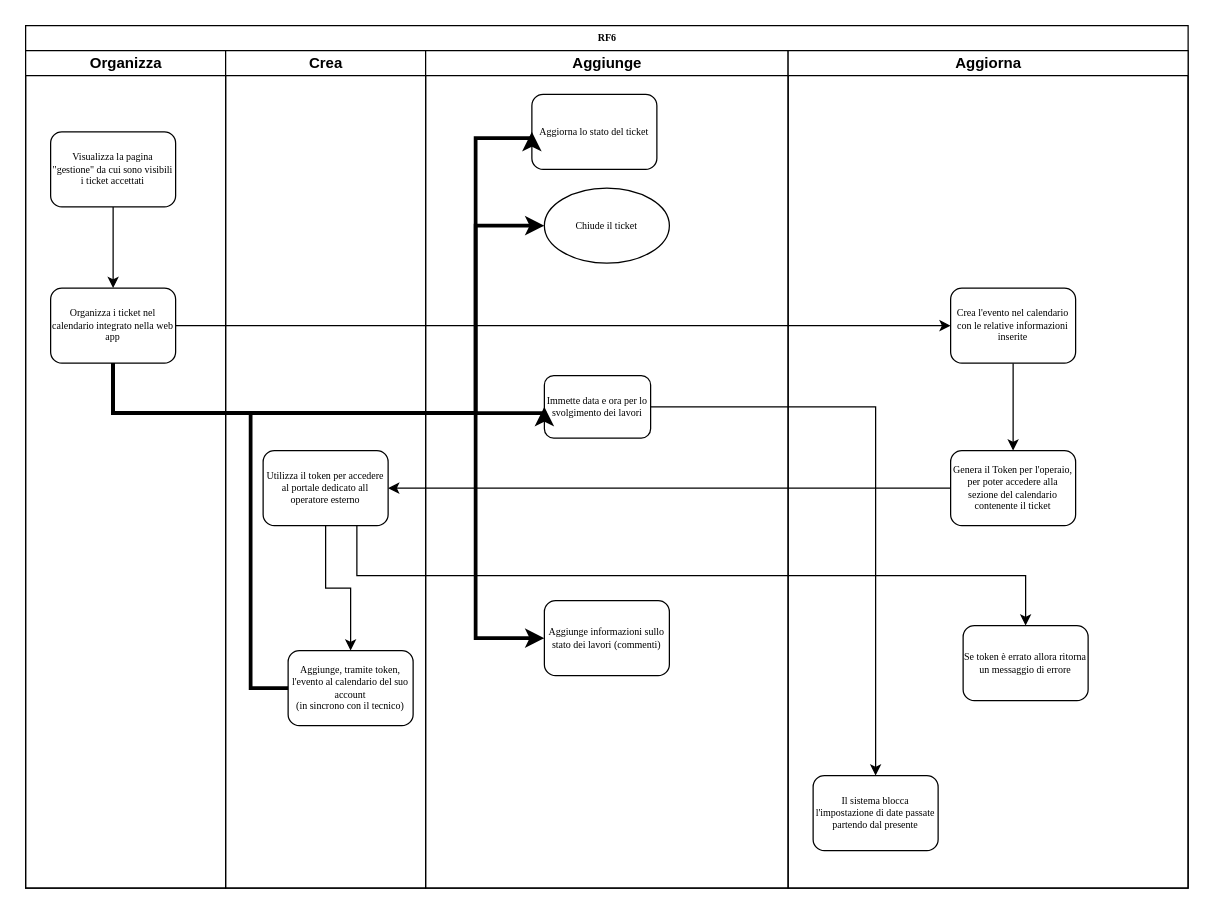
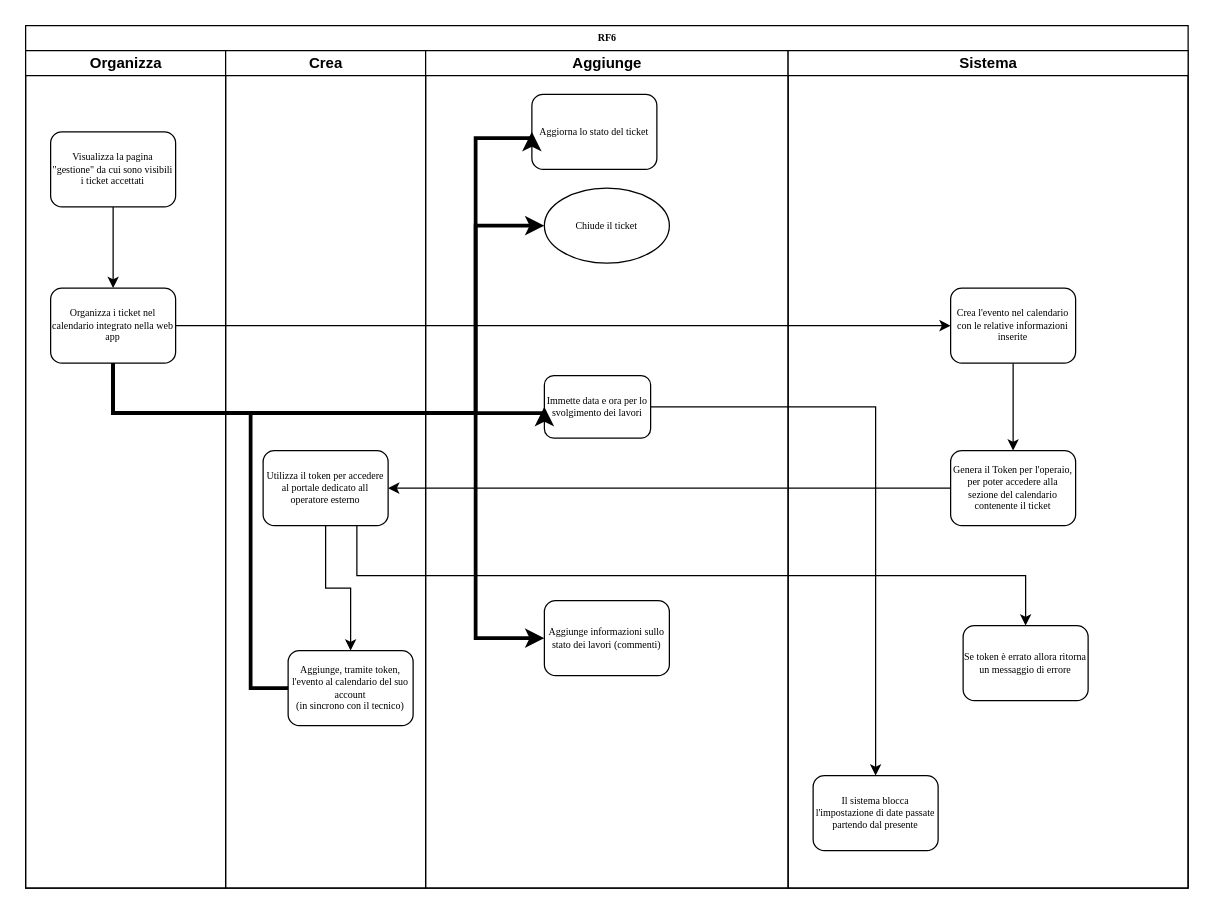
node "Aggiorna": label "Aggiorna" -> "Sistema"
